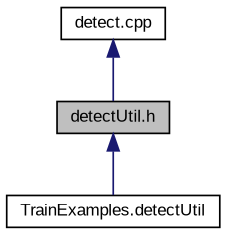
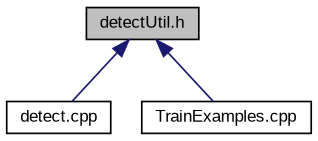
edge "detectUtil.h" -> "detect.cpp": reversed
node "TrainExamples.detectUtil": label "TrainExamples.detectUtil" -> "TrainExamples.cpp"
